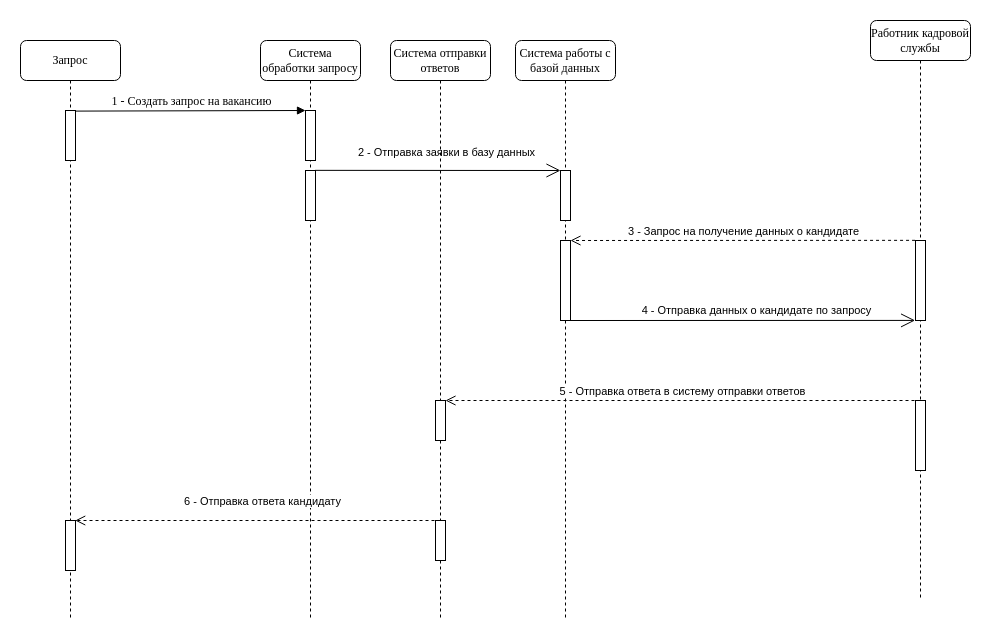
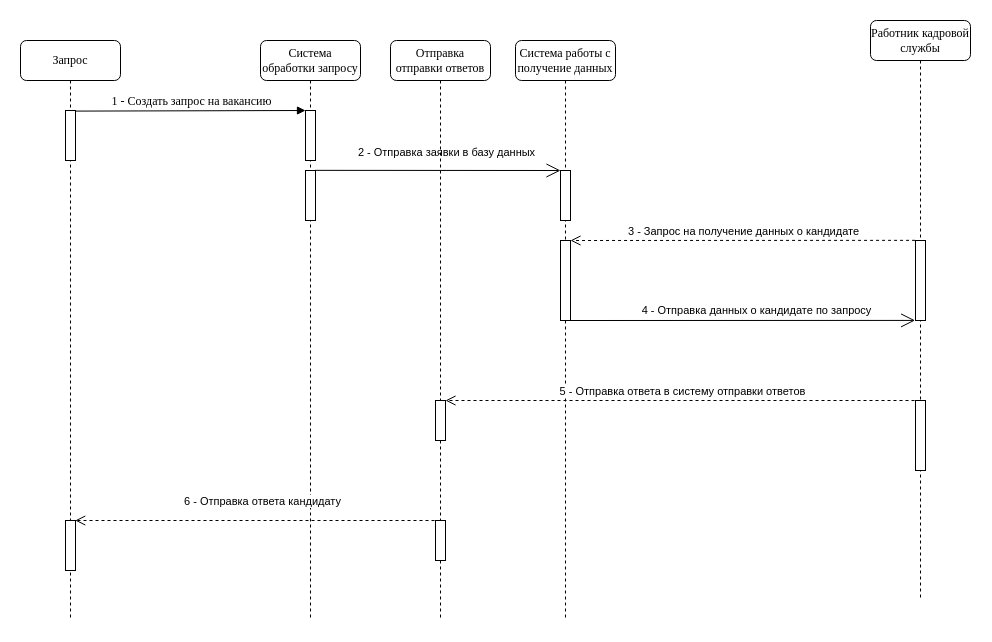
node "Система отправки ответов": label "Система отправки ответов" -> "Отправка отправки ответов"
node "Система работы с базой данных": label "Система работы с базой данных" -> "Система работы с получение данных"
